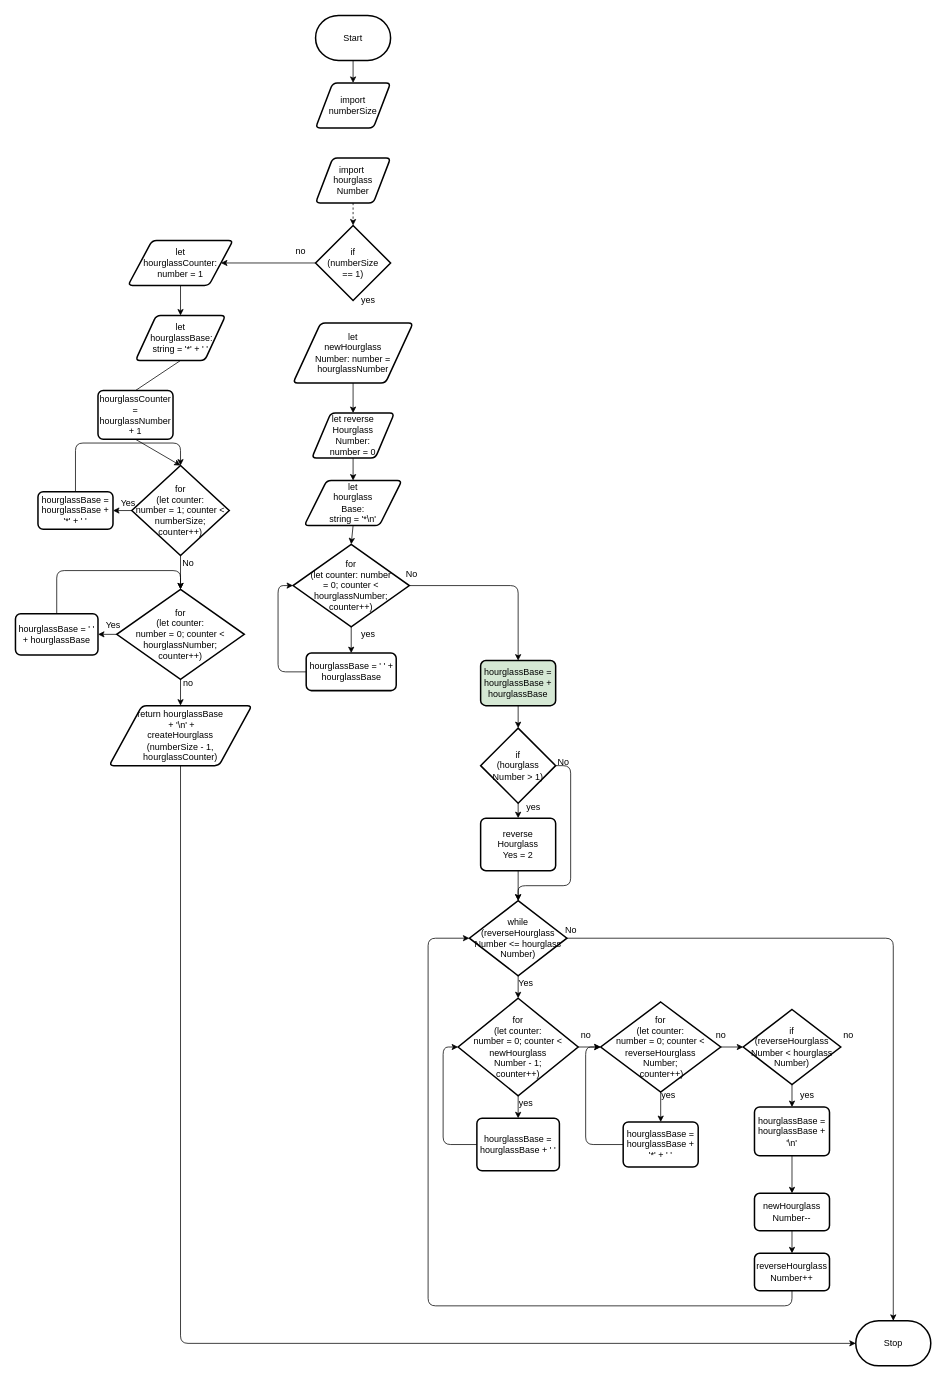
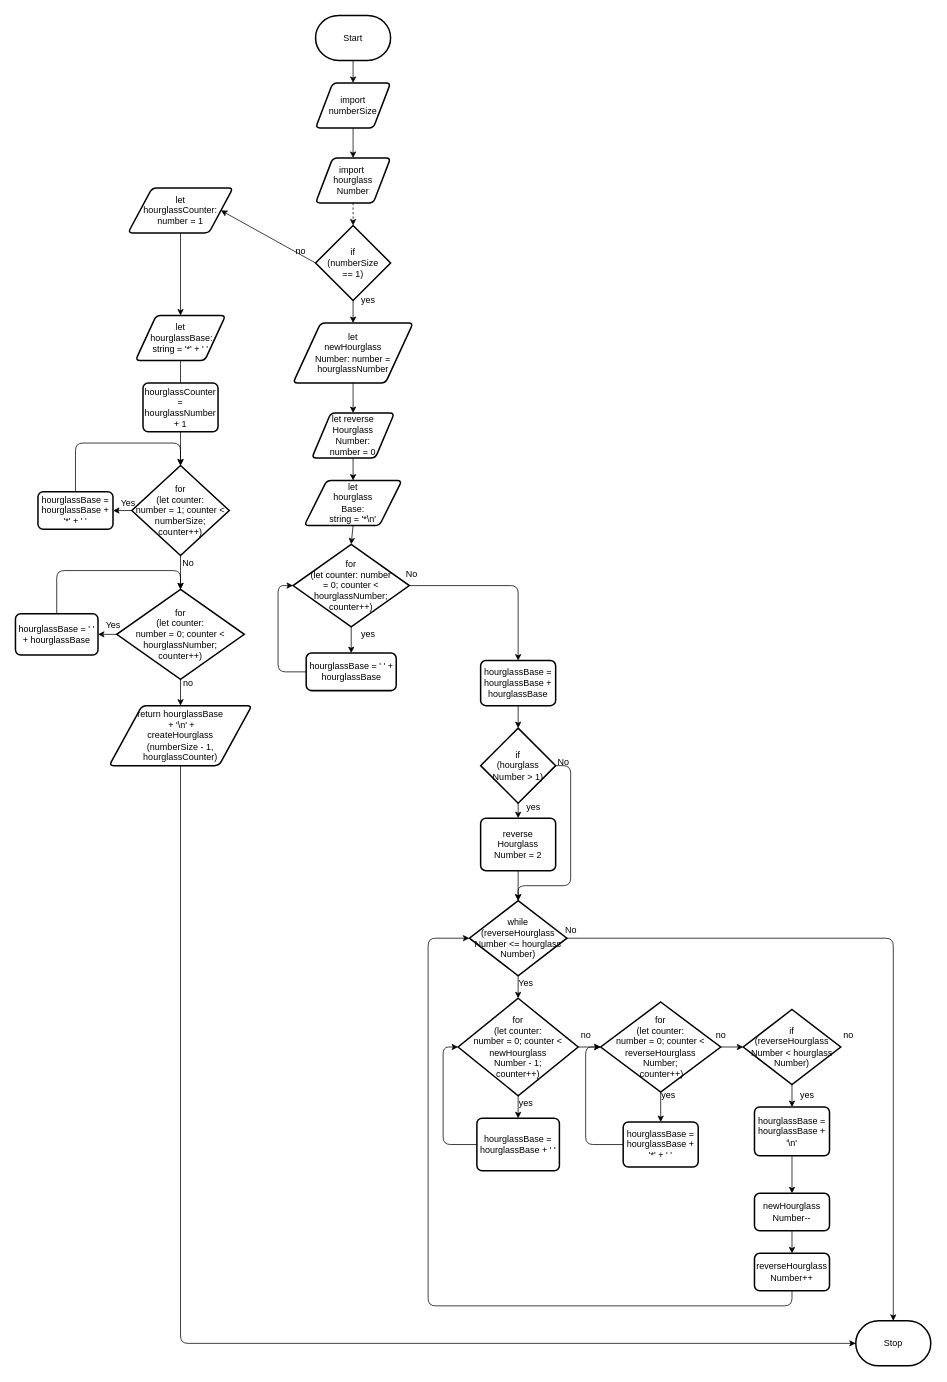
edge "import numberSize" -> "import hourglass Number": added
node "let hourglassCounter: number = 1": moved (180, 263) -> (180, 210)
edge "if (numberSize == 1)" -> "let newHourglass Number: number = hourglassNumber": added
node "hourglassCounter = hourglassNumber + 1": moved (135, 415) -> (180, 407)
node "hourglassBase = hourglassBase + hourglassBase": fillcolor #d5e8d4 -> #ffffff
node "reverse Hourglass Yes = 2": label "reverse Hourglass Yes = 2" -> "reverse Hourglass Number = 2"
